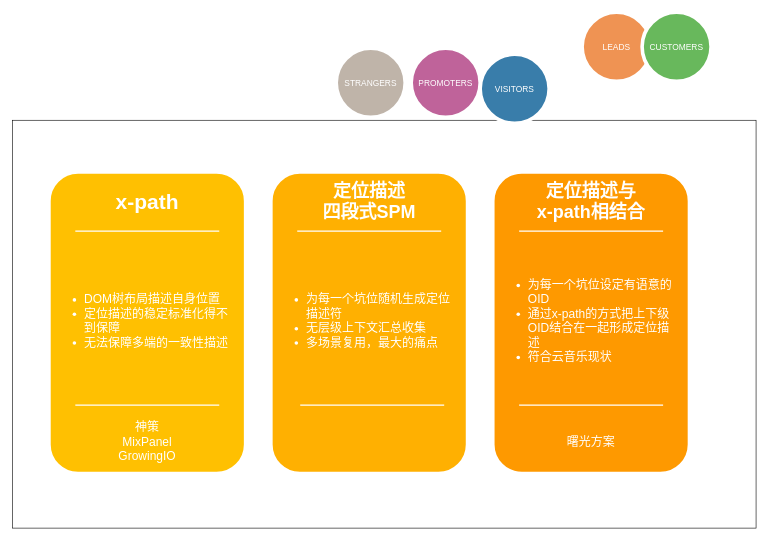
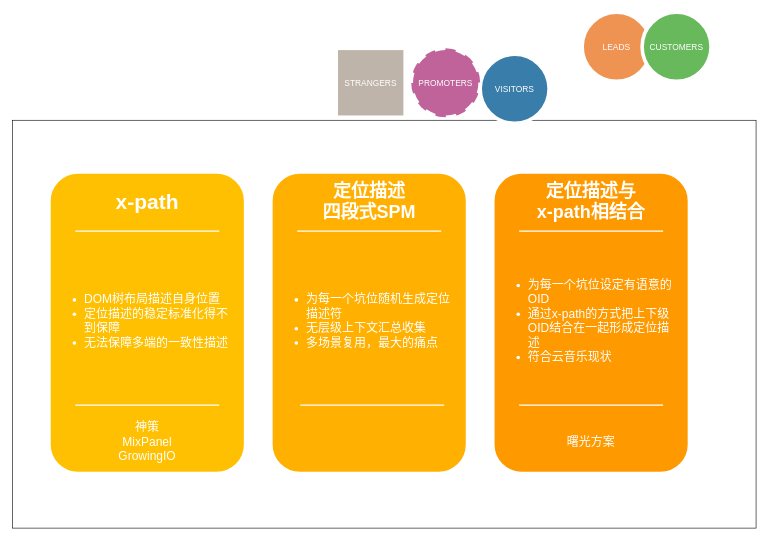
node "STRANGERS": shape ellipse -> rectangle
node "PROMOTERS": style solid -> dashed
